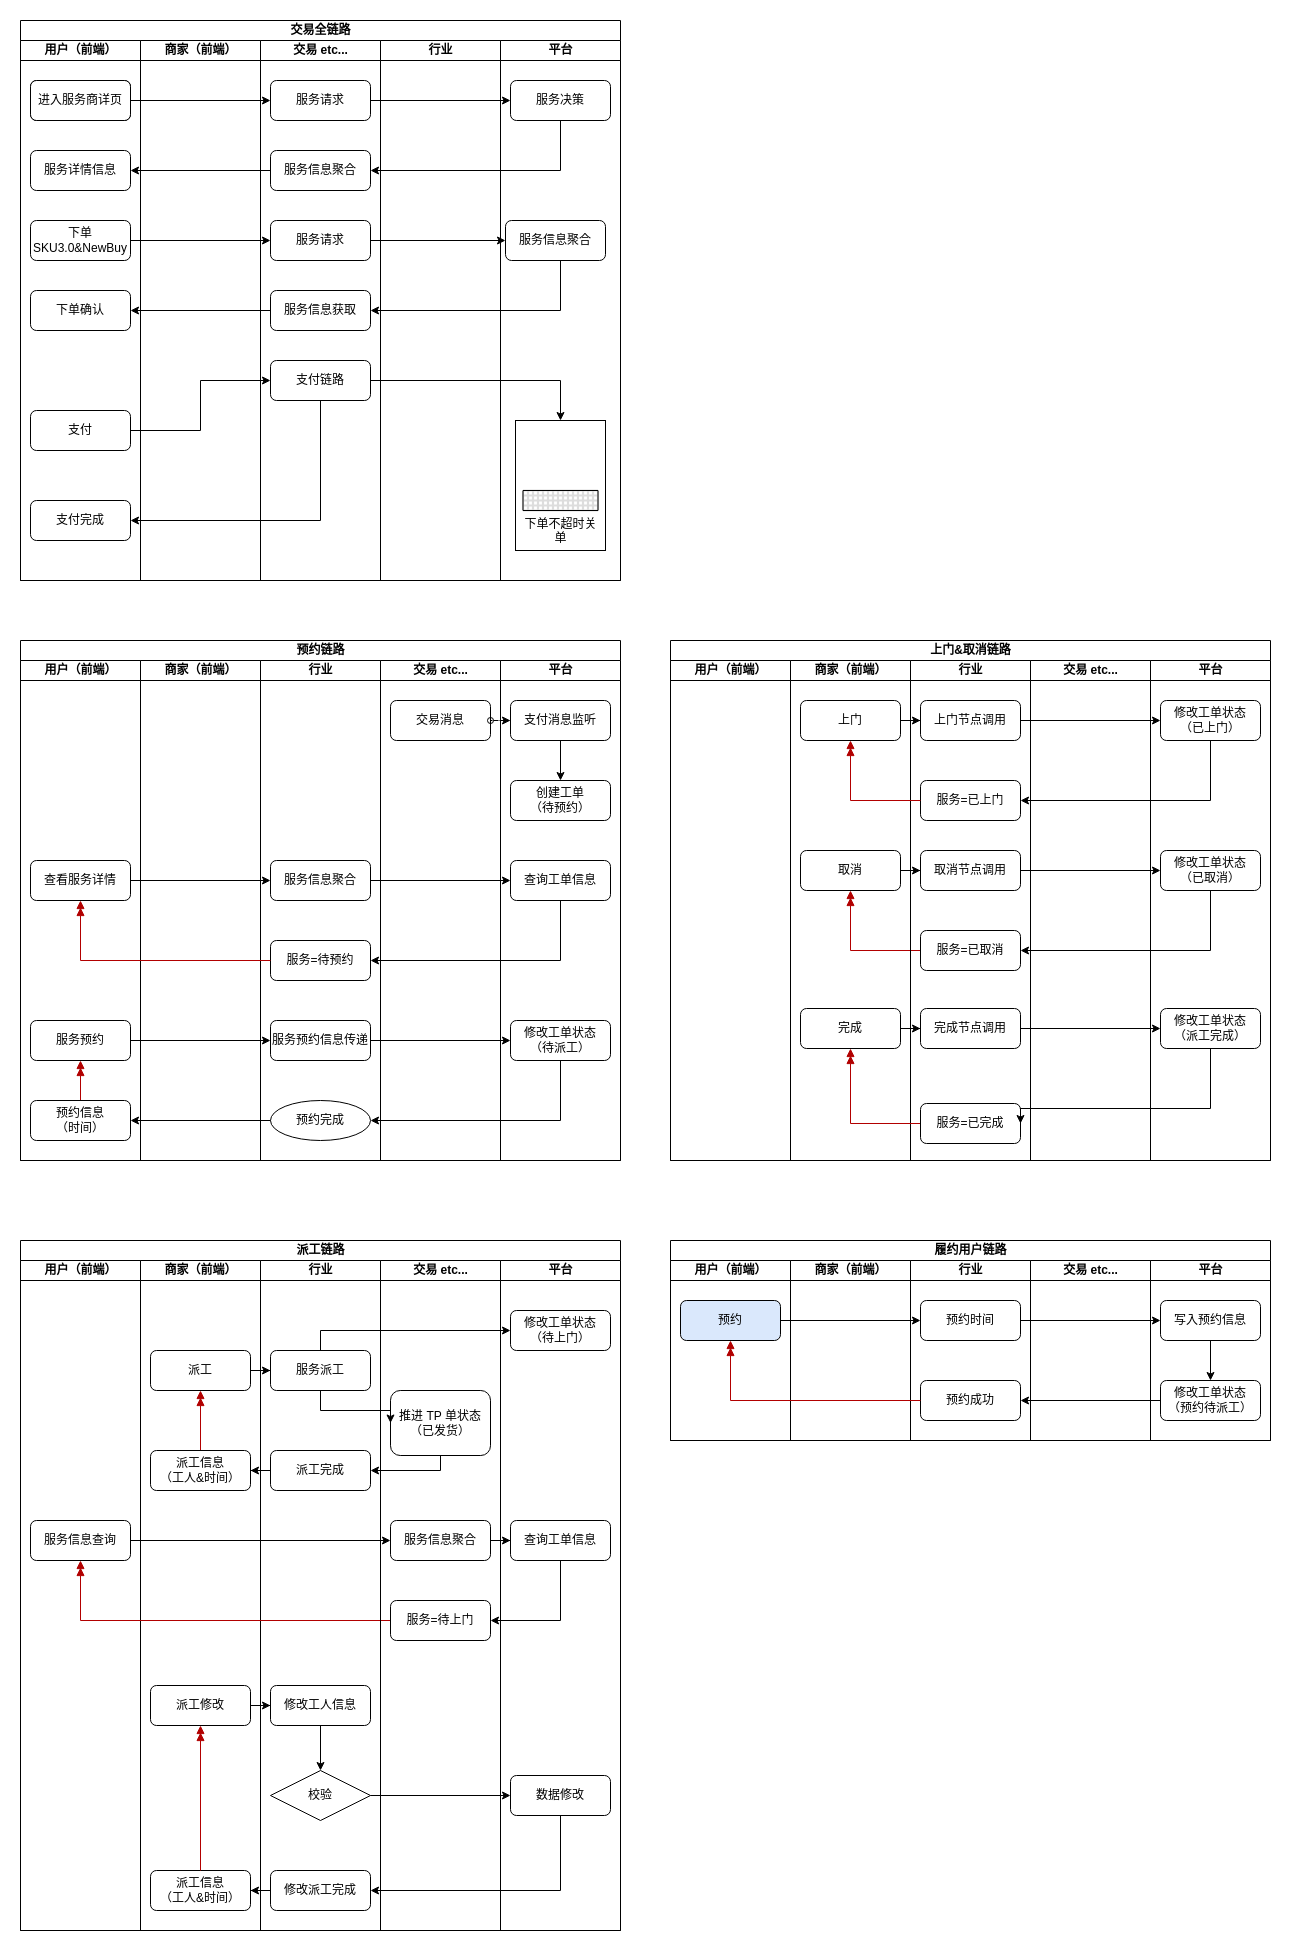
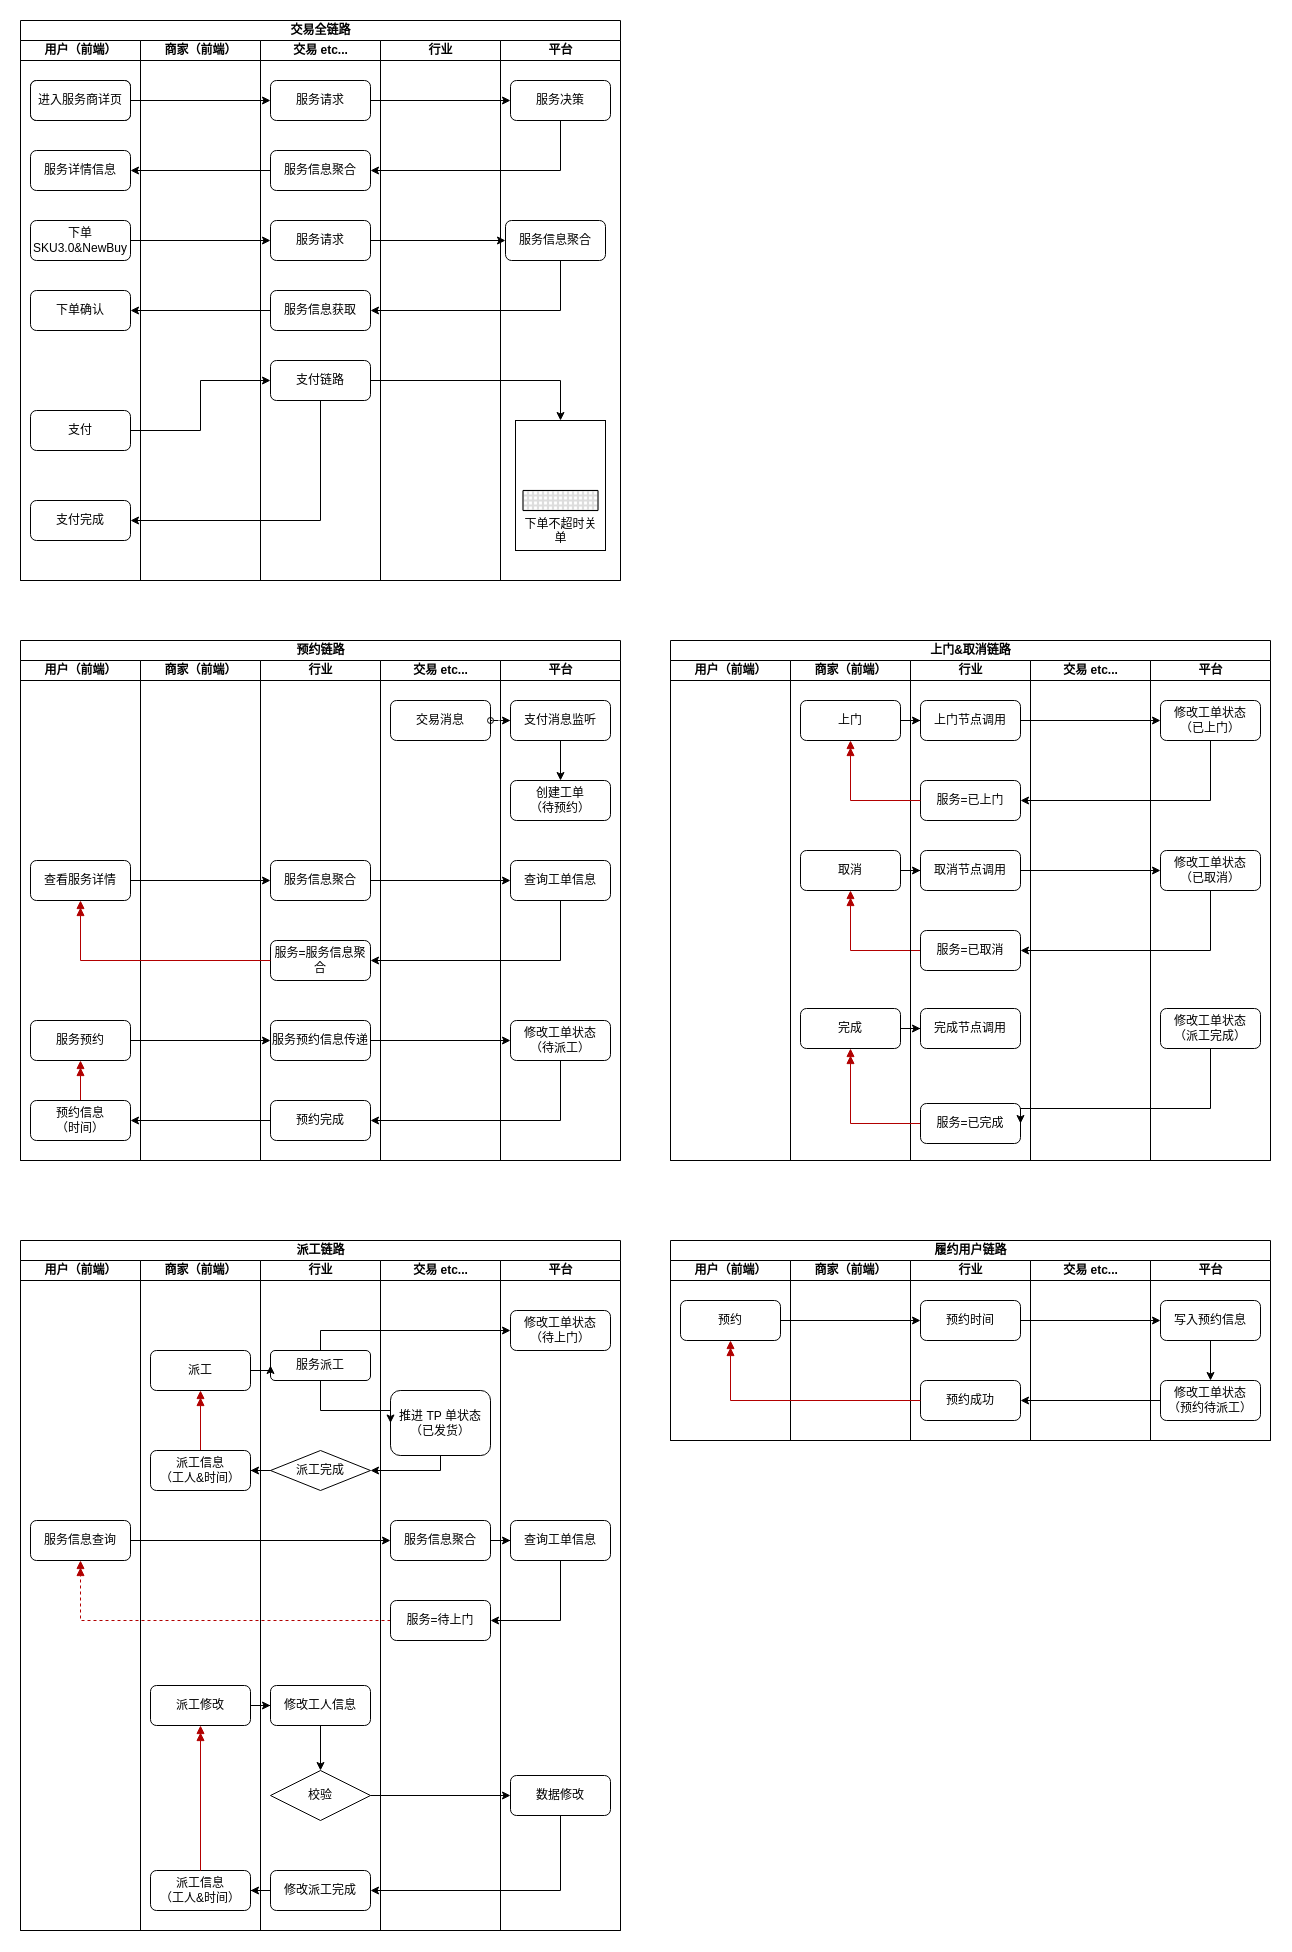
node "服务=待预约": label "服务=待预约" -> "服务=服务信息聚合"
edge "完成节点调用" -> "修改工单状态（派工完成）": removed
node "预约完成": shape ellipse -> rounded rectangle
node "预约": fillcolor #dae8fc -> #ffffff
node "服务派工": size 100x40 -> 100x30
node "派工完成": shape rounded rectangle -> diamond
edge "服务=待上门" -> "服务信息查询": style solid -> dashed
